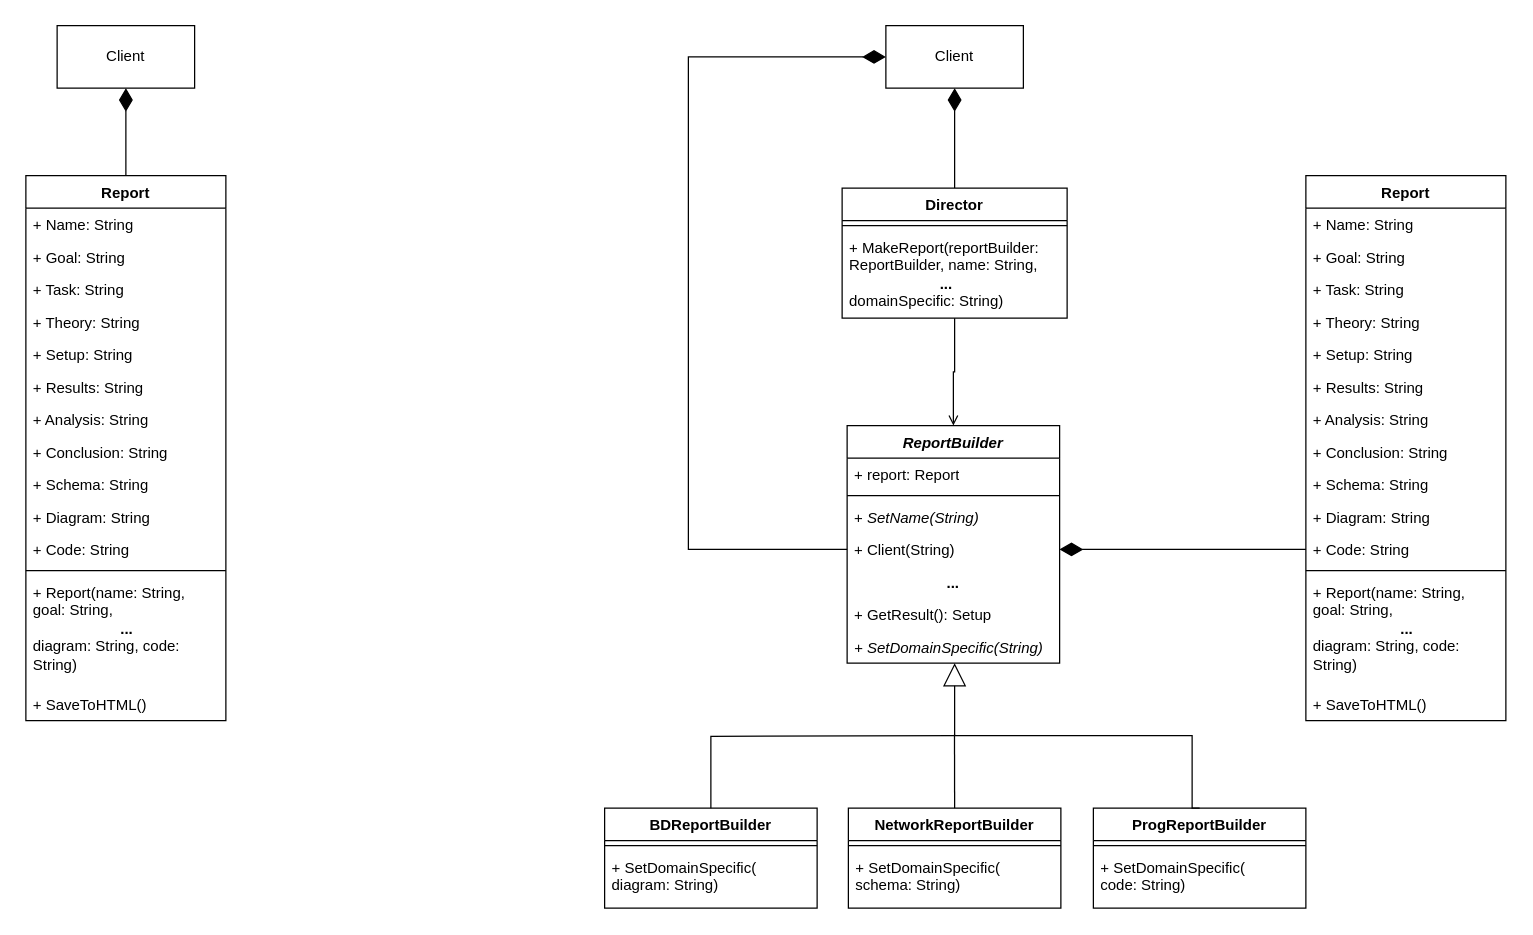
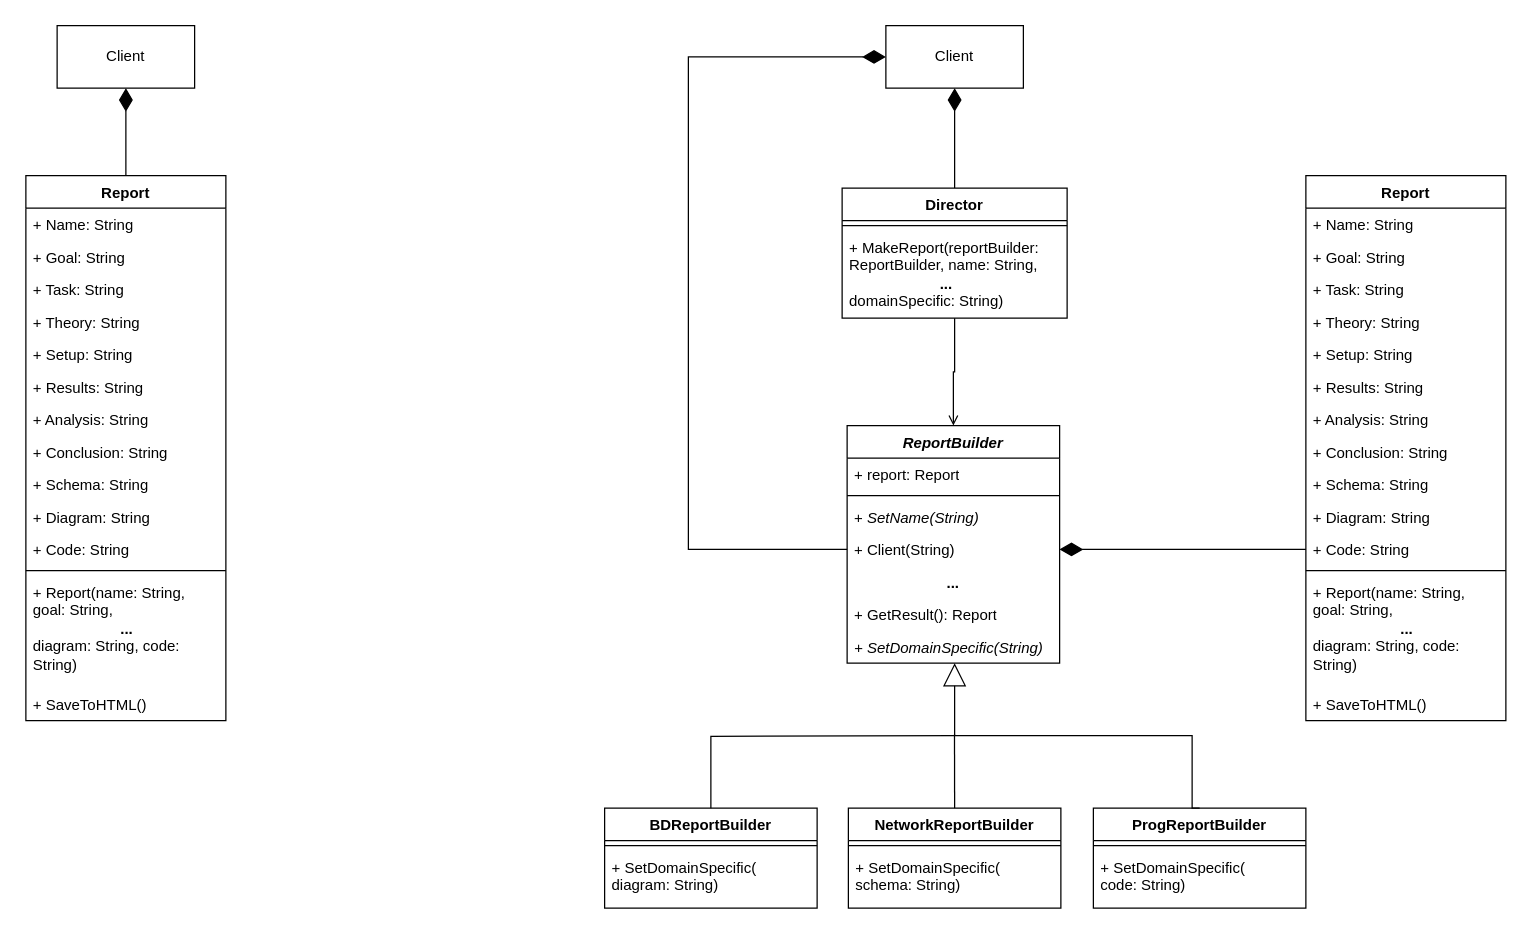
node "+ GetResult(): Setup": label "+ GetResult(): Setup" -> "+ GetResult(): Report"
